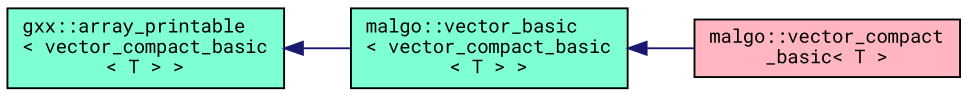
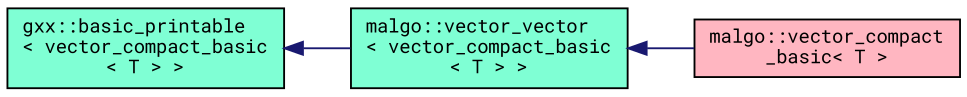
node "gxx::array_printable < vector_compact_basic < T > >": label "gxx::array_printable < vector_compact_basic < T > >" -> "gxx::basic_printable < vector_compact_basic < T > >"
node "malgo::vector_basic < vector_compact_basic < T > >": label "malgo::vector_basic < vector_compact_basic < T > >" -> "malgo::vector_vector < vector_compact_basic < T > >"
